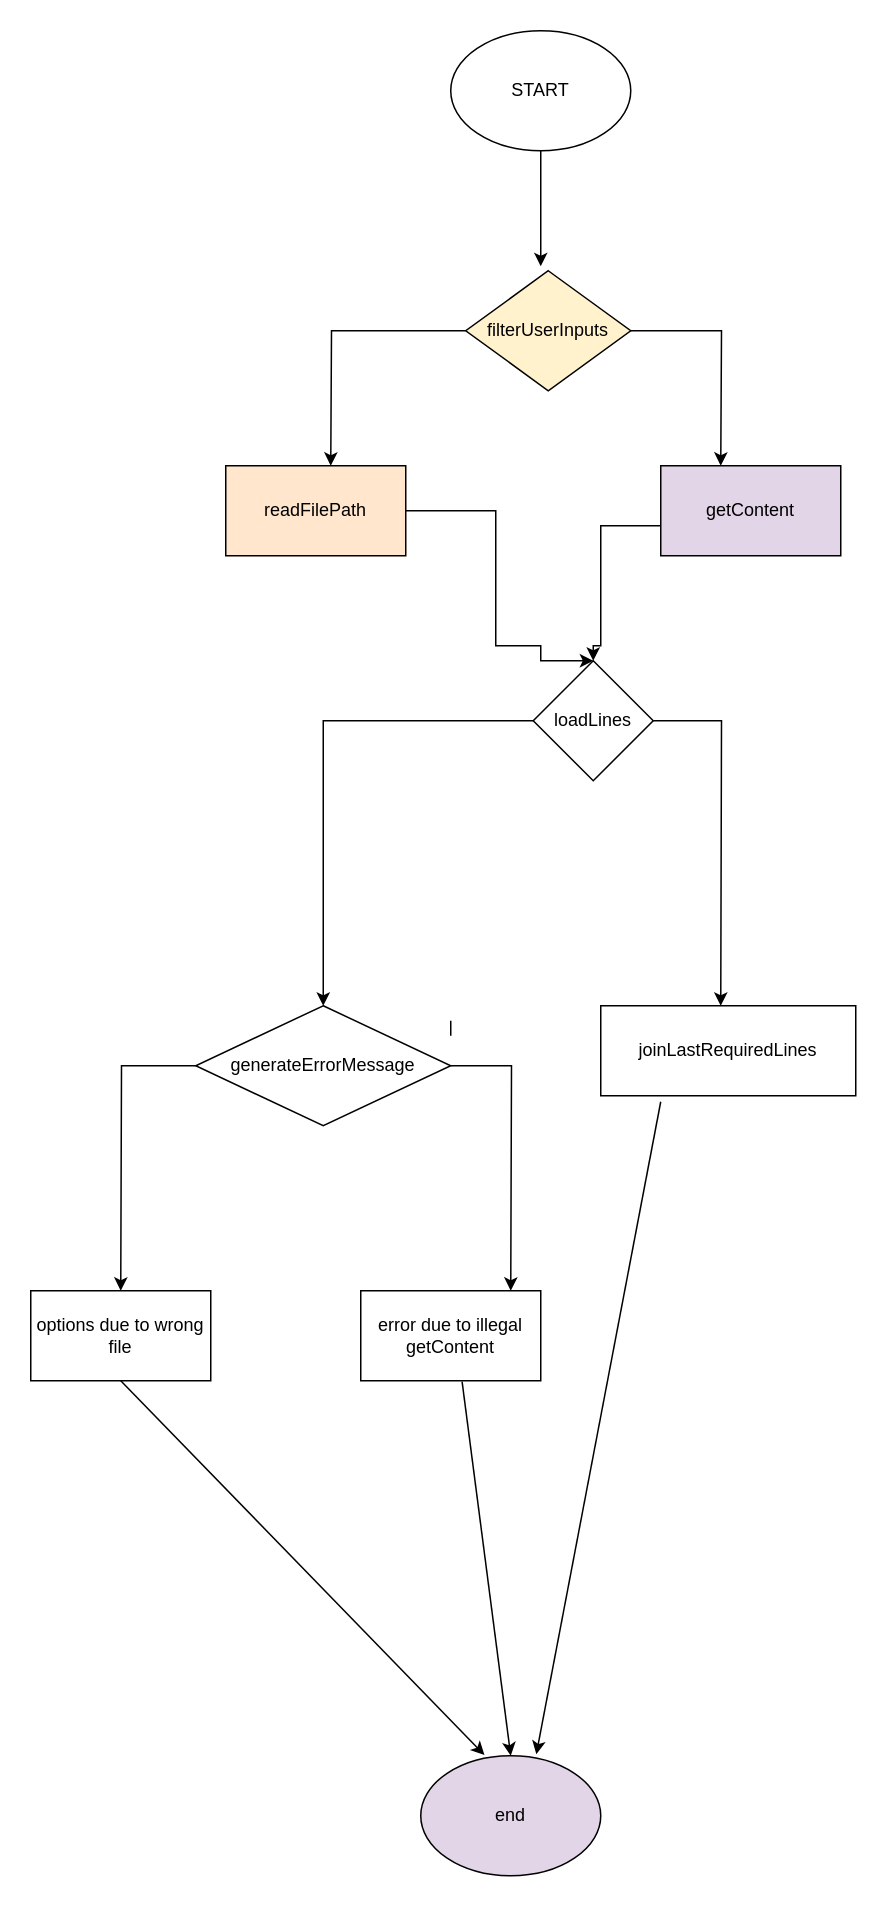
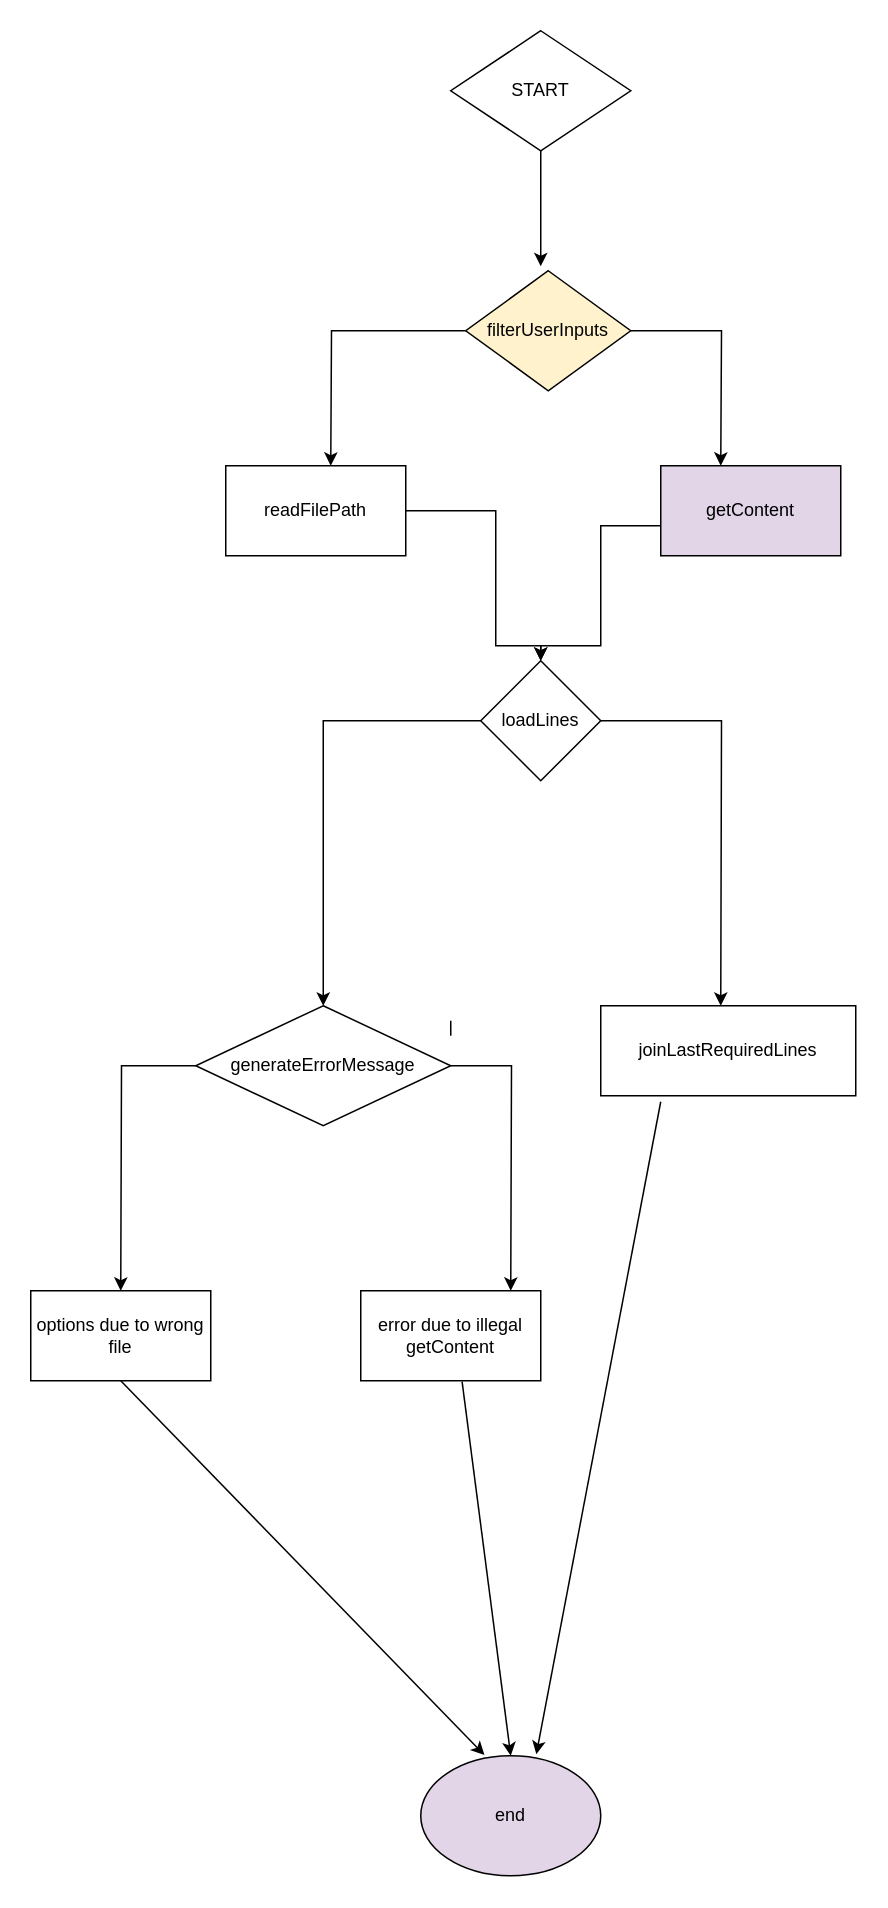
node "START": shape ellipse -> diamond
node "readFilePath": fillcolor #ffe6cc -> #ffffff
node "loadLines": moved (593, 721) -> (541, 721)
